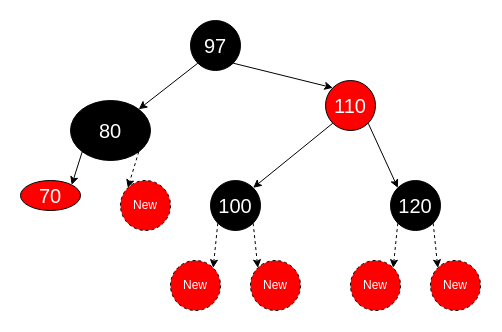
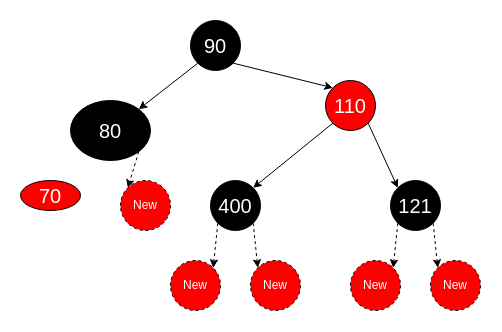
node "97": label "97" -> "90"
edge "80" -> "70": removed
node "100": label "100" -> "400"
node "120": label "120" -> "121"
